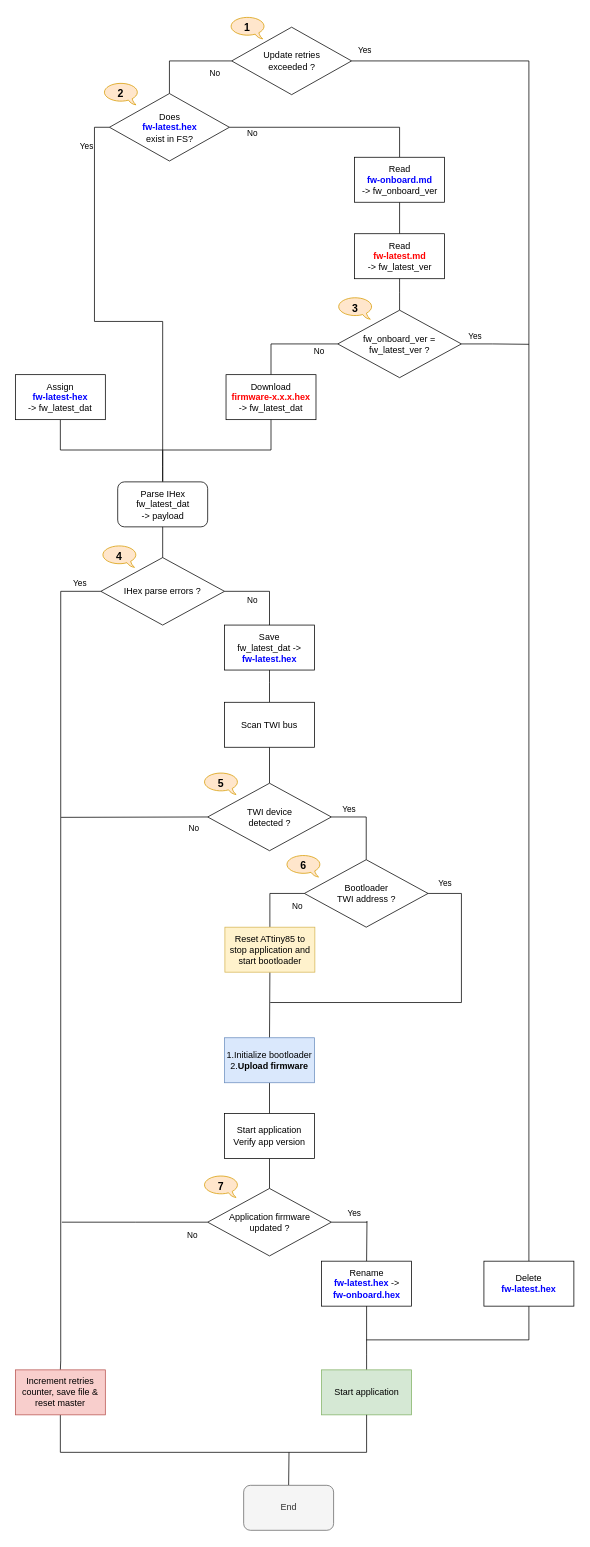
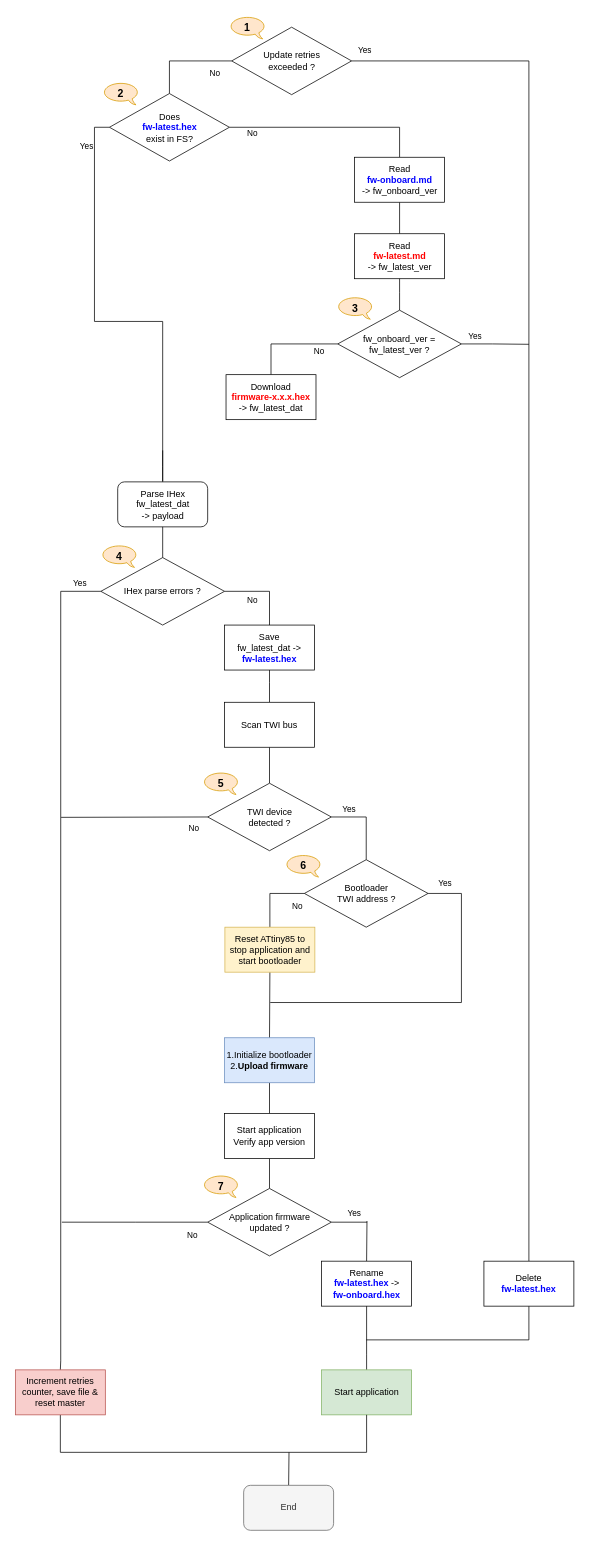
node "Assign fw-latest-hex -> fw_latest_dat": removed
edge "Assign fw-latest-hex -> fw_latest_dat" -- "Download firmware-x.x.x.hex -> fw_latest_dat": removed
